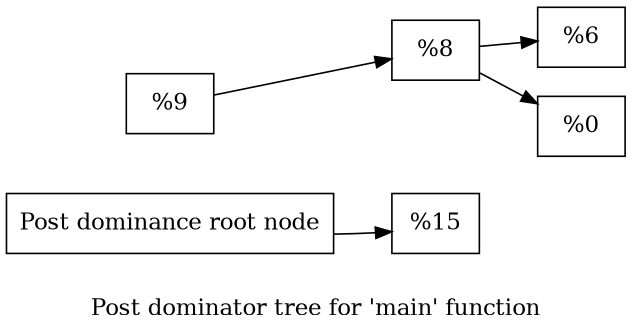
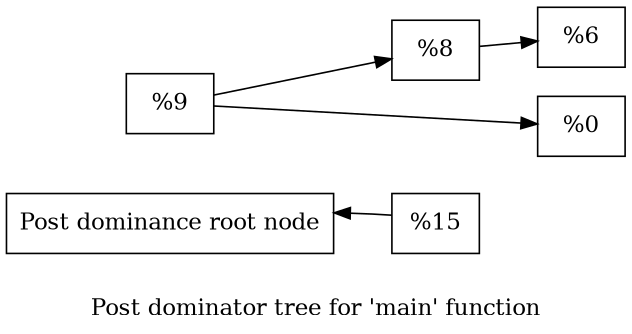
edge "%8" -> "%0": now "%9" -> "%0"
edge "Post dominance root node" -> "%15": reversed
